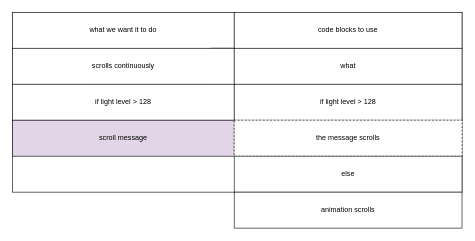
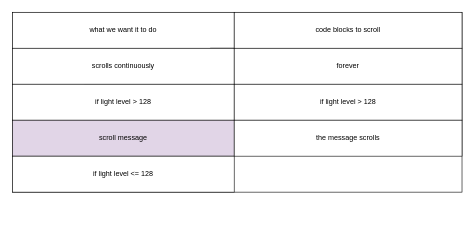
node "code blocks to use": label "code blocks to use" -> "code blocks to scroll"
node "what": label "what" -> "forever"
node "the message scrolls": style dashed -> solid
node "if light level <= 128": added
node "else": removed
node "animation scrolls": removed
